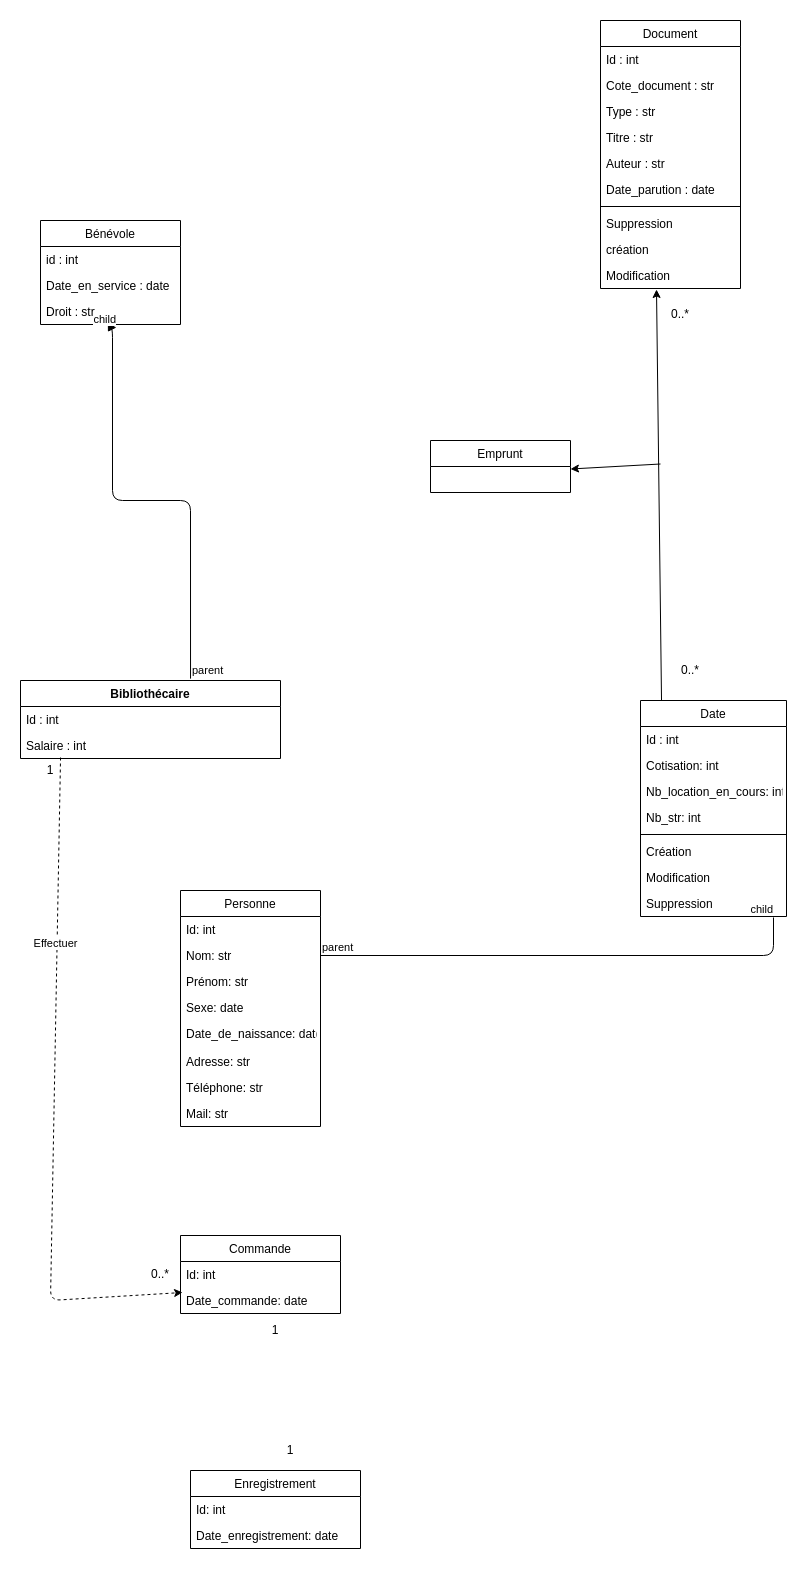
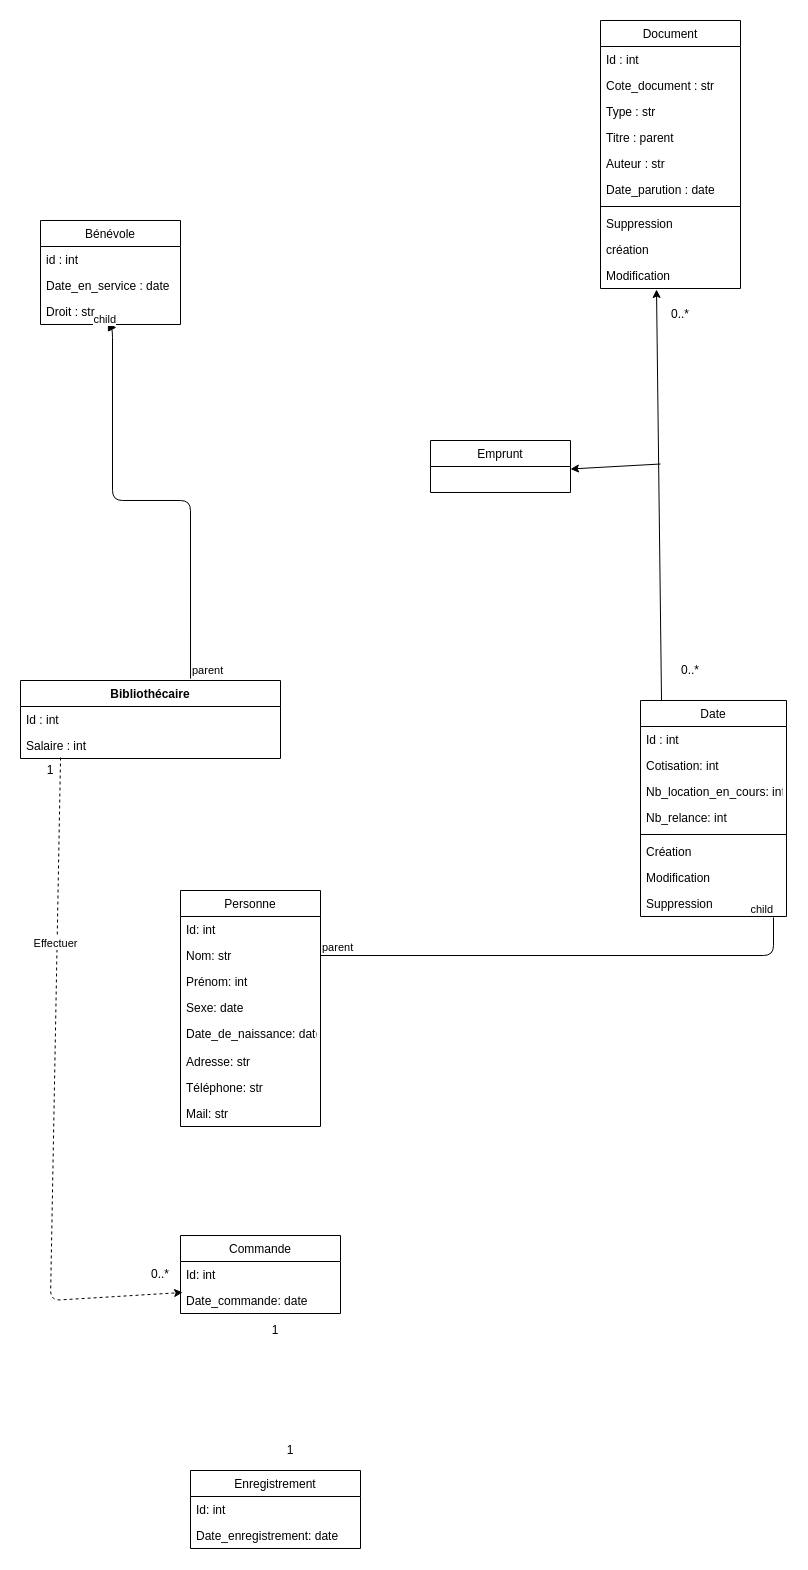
node "Titre : str": label "Titre : str" -> "Titre : parent"
node "Nb_str: int": label "Nb_str: int" -> "Nb_relance: int"
node "Prénom: str": label "Prénom: str" -> "Prénom: int"
